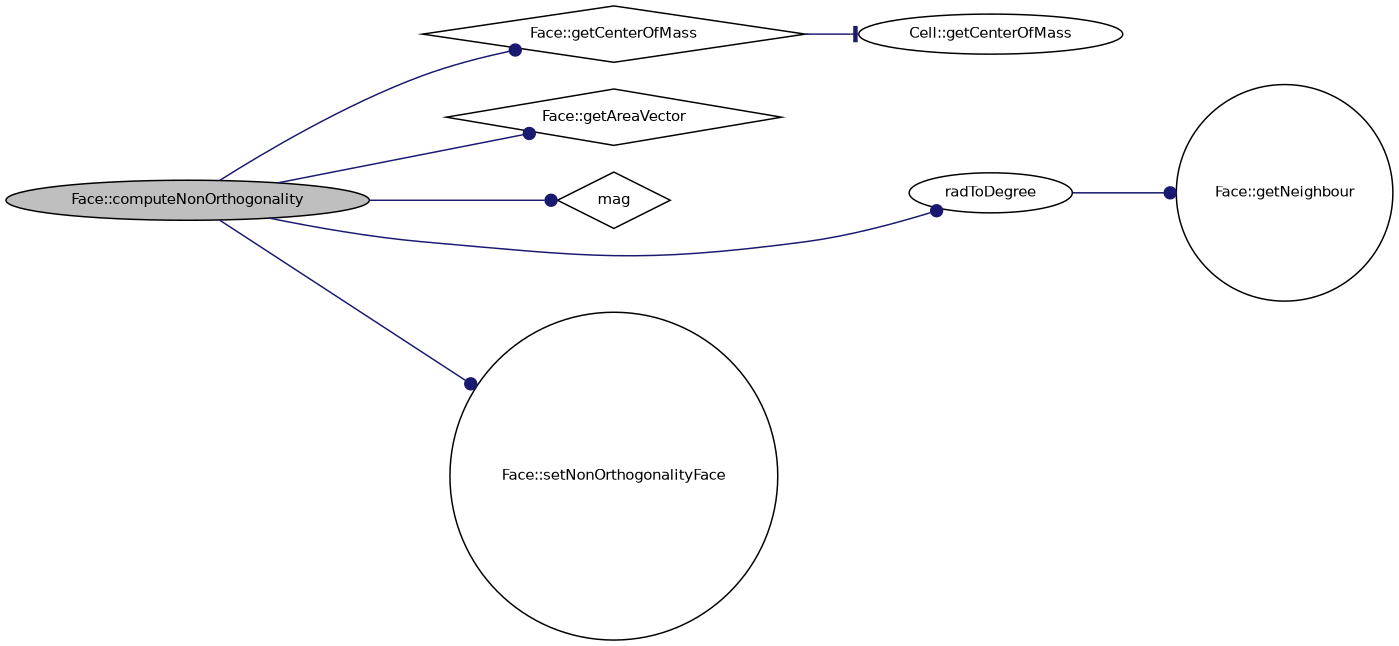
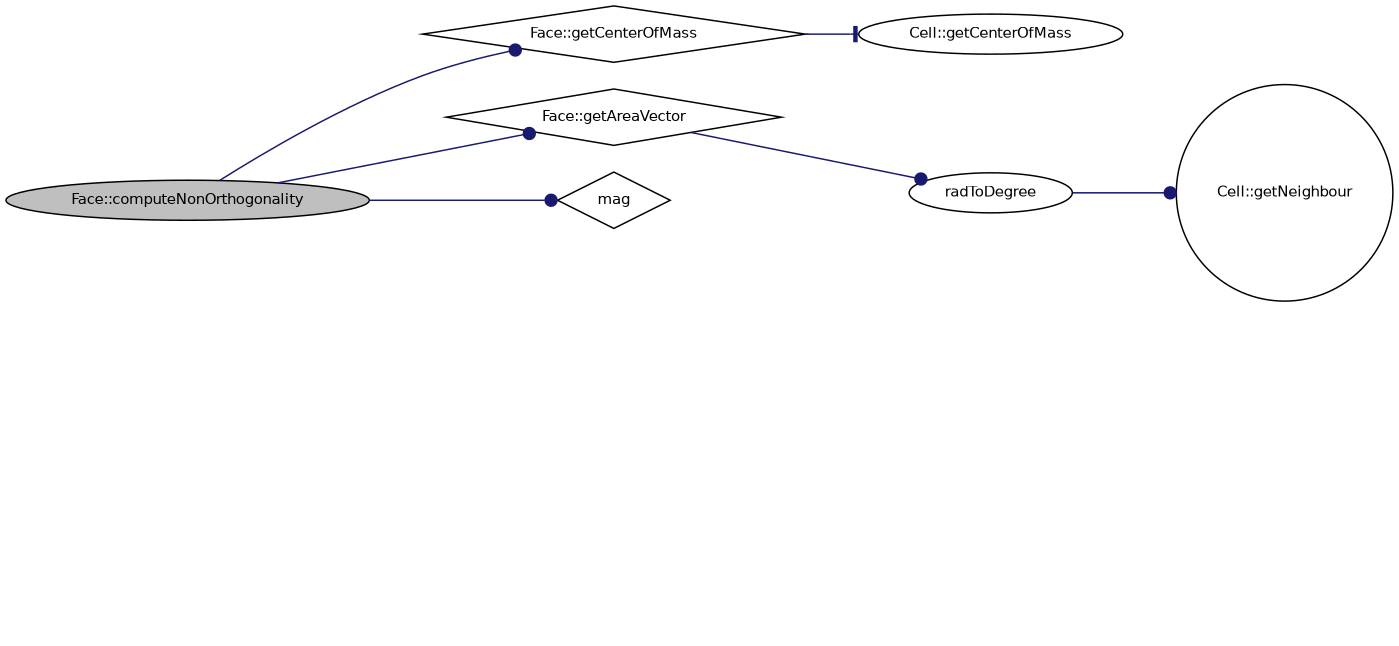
node "Face::getNeighbour": label "Face::getNeighbour" -> "Cell::getNeighbour"
edge "Face::computeNonOrthogonality" -> "radToDegree": now "Face::getAreaVector" -> "radToDegree"
node "Face::setNonOrthogonalityFace": removed
